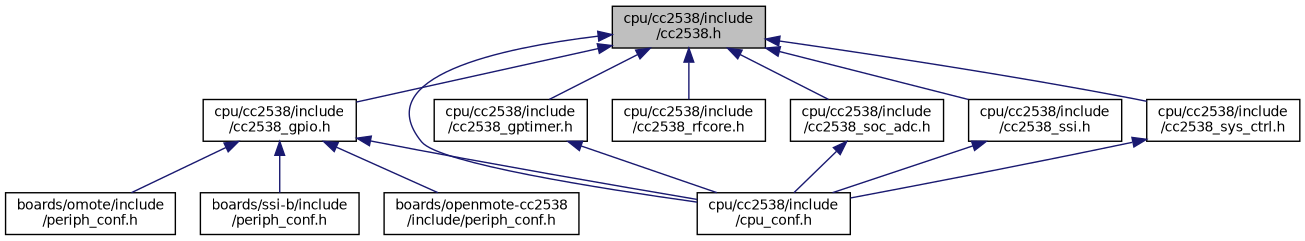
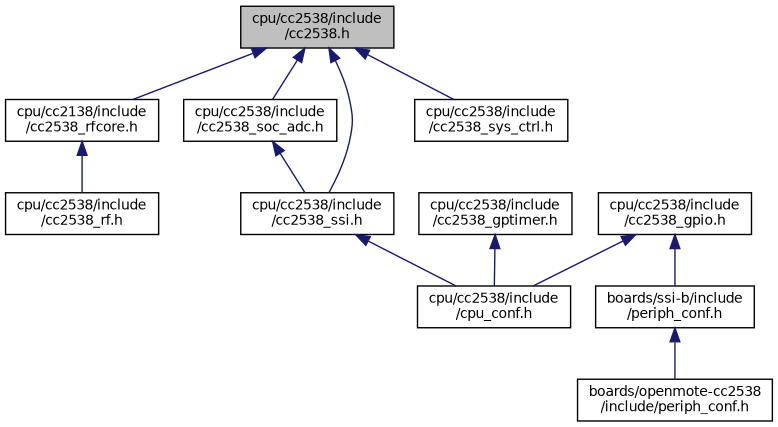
edge "cpu/cc2538/include /cc2538_gpio.h" -> "cpu/cc2538/include /cc2538.h": removed
edge "cpu/cc2538/include /cc2538_gptimer.h" -> "cpu/cc2538/include /cc2538.h": removed
node "cpu/cc2538/include /cc2538_rfcore.h": label "cpu/cc2538/include /cc2538_rfcore.h" -> "cpu/cc2138/include /cc2538_rfcore.h"
edge "cpu/cc2538/include /cpu_conf.h" -> "cpu/cc2538/include /cc2538.h": removed
edge "boards/openmote-cc2538 /include/periph_conf.h" -> "cpu/cc2538/include /cc2538_gpio.h": now "boards/openmote-cc2538 /include/periph_conf.h" -> "boards/ssi-b/include /periph_conf.h"
edge "cpu/cc2538/include /cpu_conf.h" -> "cpu/cc2538/include /cc2538_sys_ctrl.h": removed
edge "cpu/cc2538/include /cpu_conf.h" -> "cpu/cc2538/include /cc2538_soc_adc.h": now "cpu/cc2538/include /cc2538_ssi.h" -> "cpu/cc2538/include /cc2538_soc_adc.h"
node "cpu/cc2538/include /cc2538_rf.h": added
node "boards/omote/include /periph_conf.h": removed
